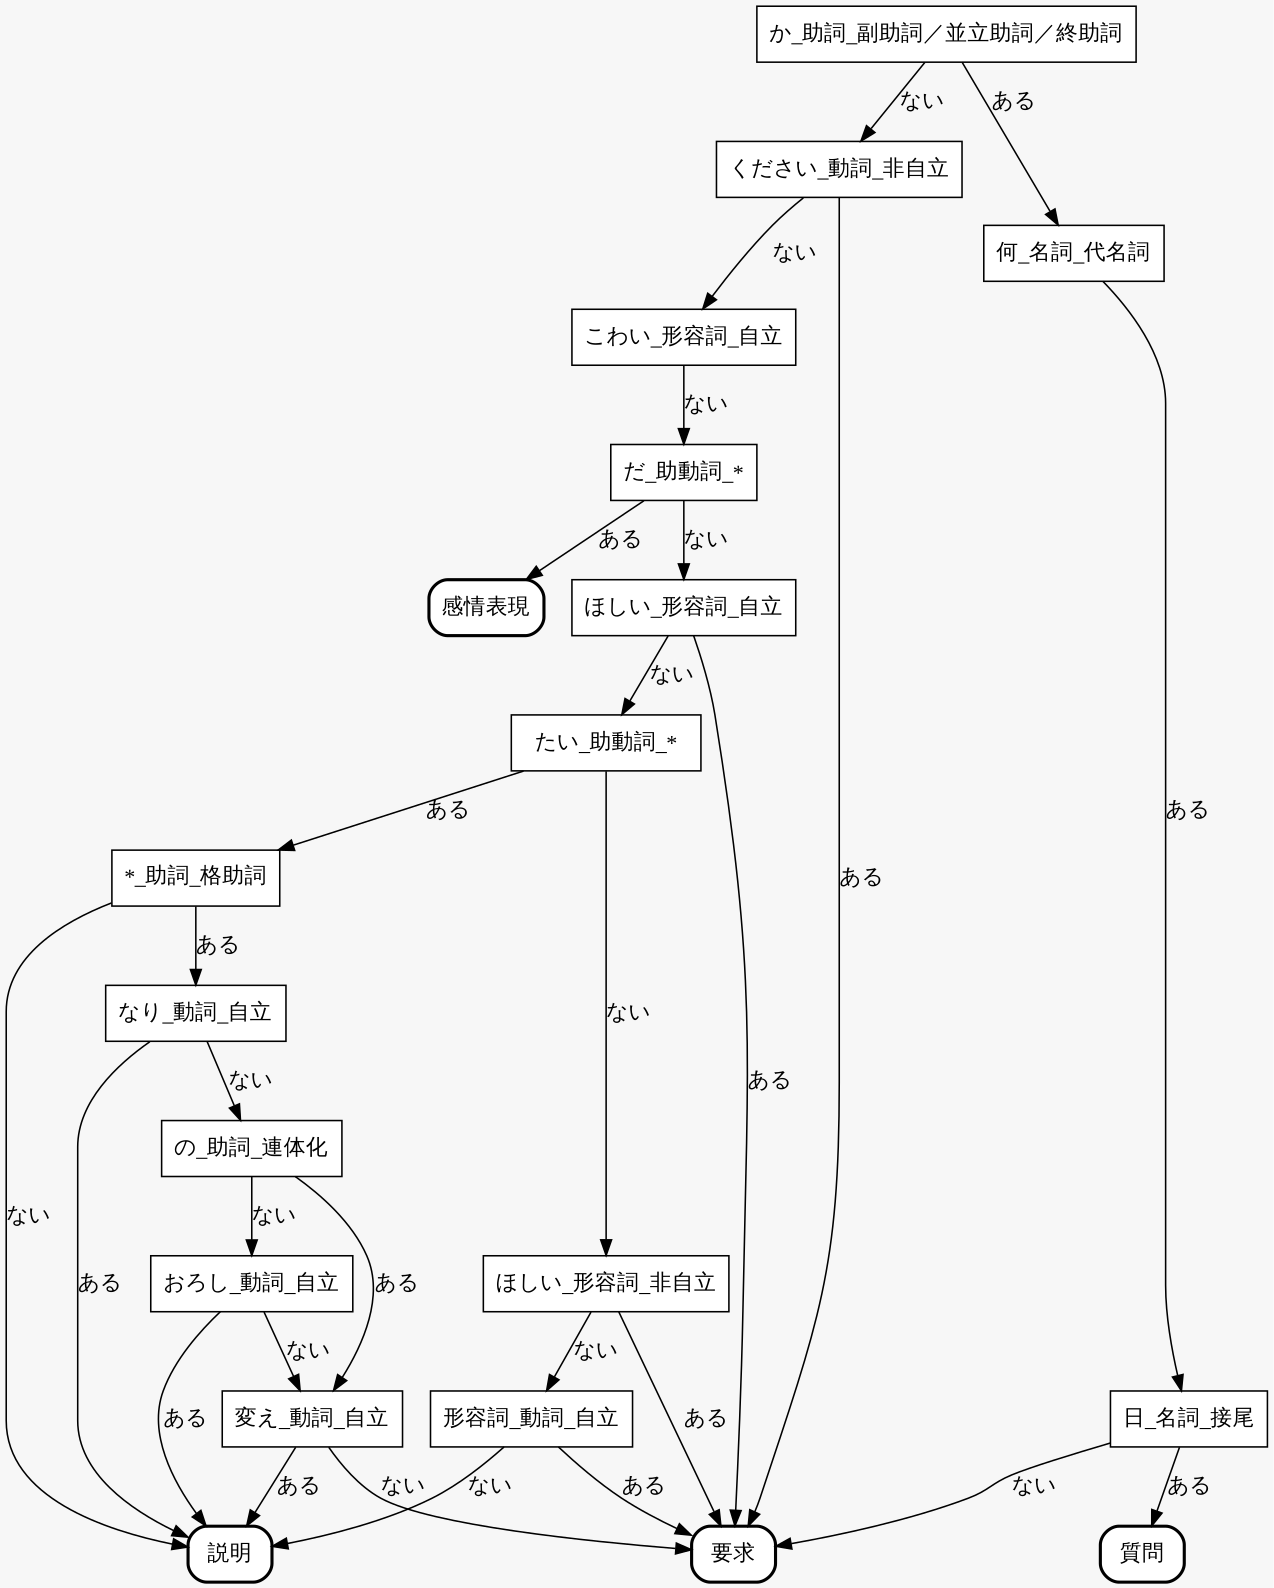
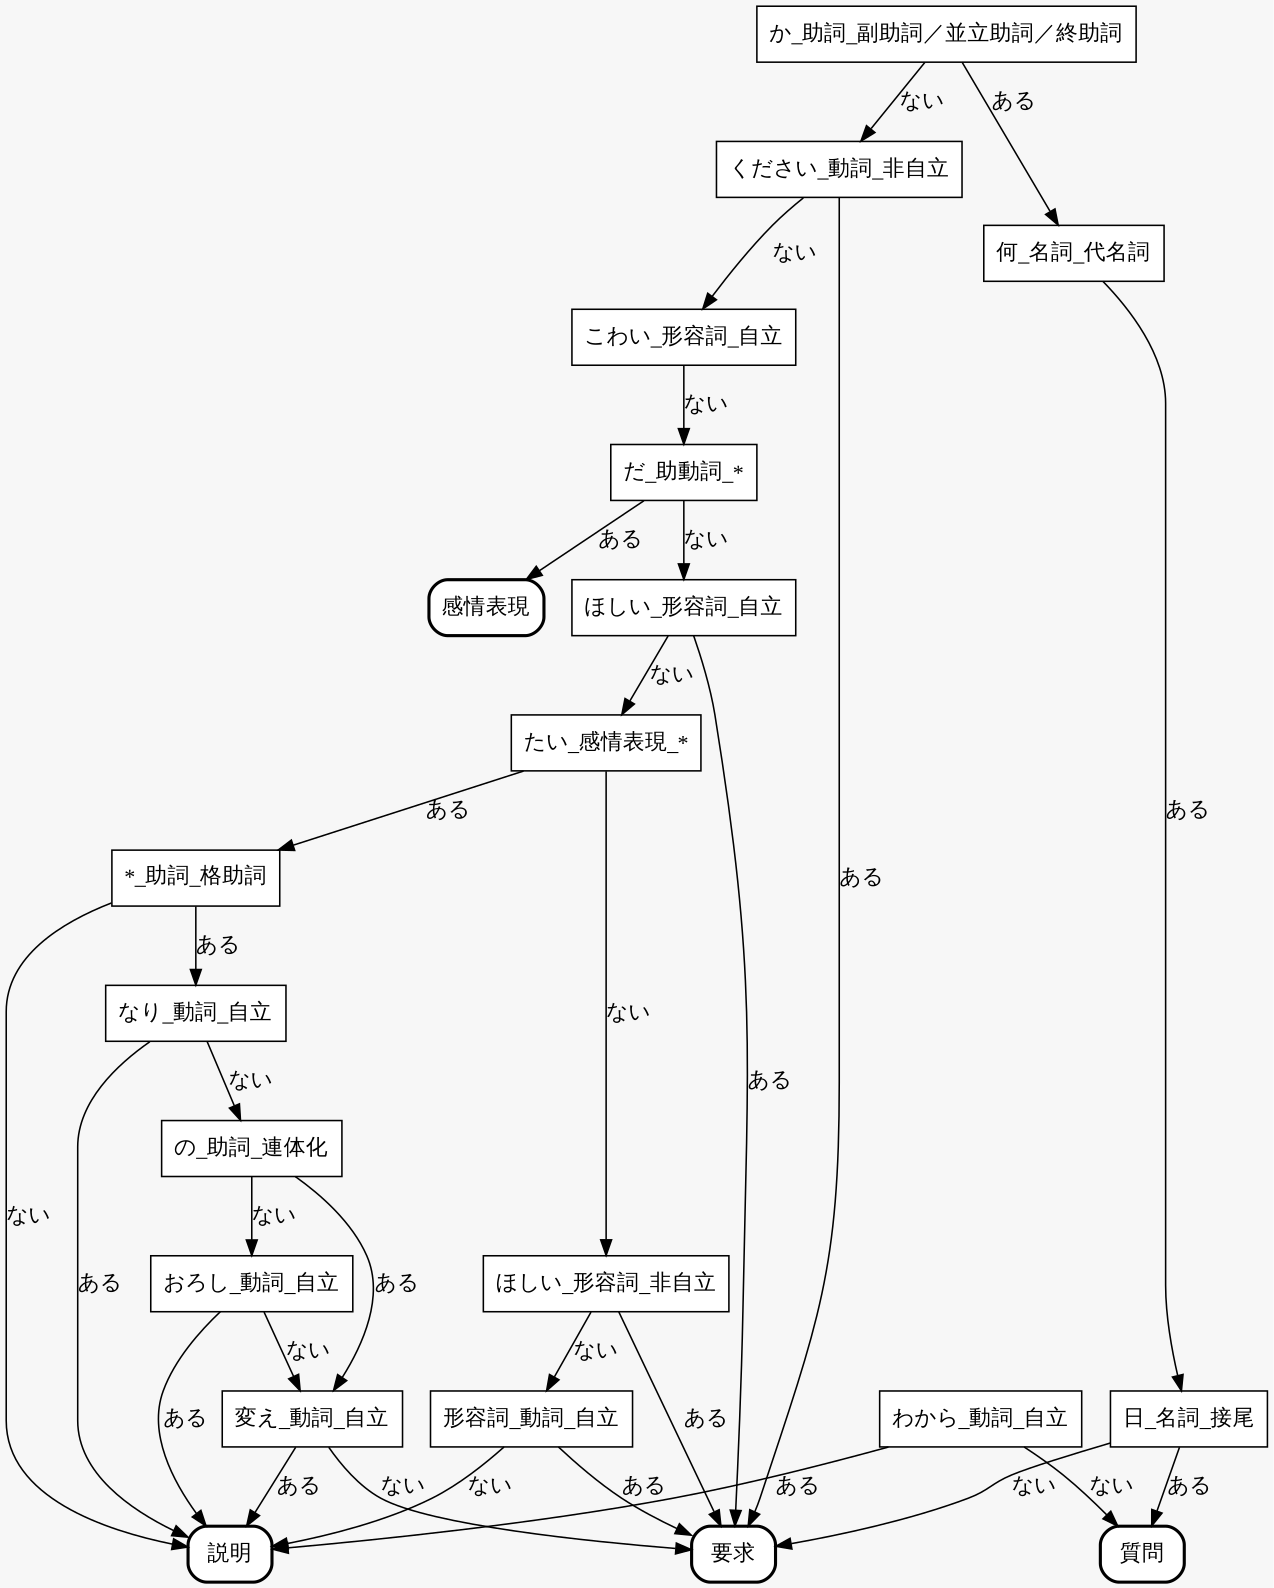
node "たい_助動詞_*": label "たい_助動詞_*" -> "たい_感情表現_*"
node "わから_動詞_自立": added
